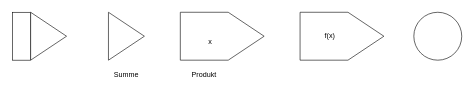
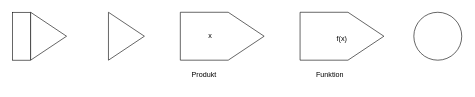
node "f(x)": moved (330, 36) -> (342, 39)
node "x": moved (210, 42) -> (210, 36)
node "Summe": removed
node "Funktion": added
